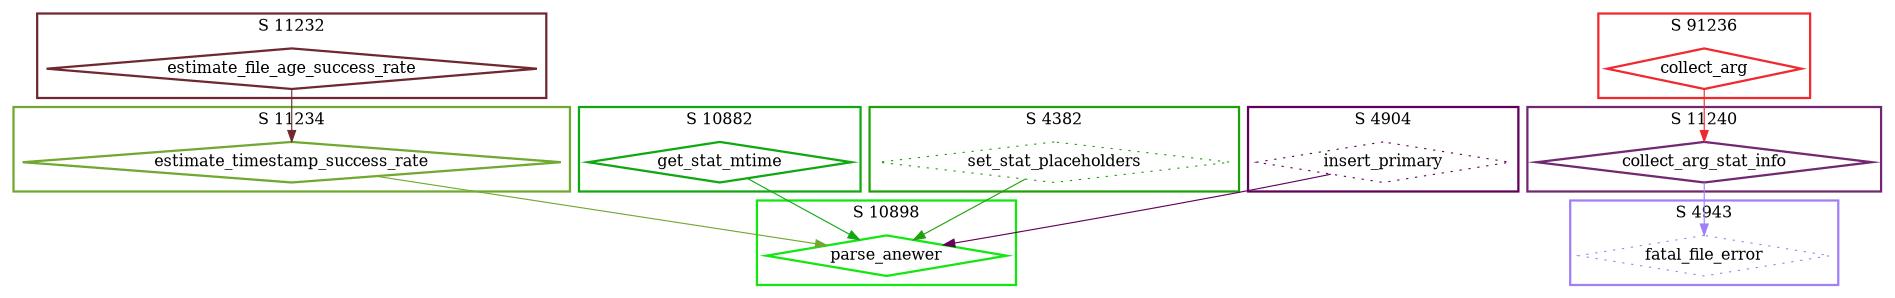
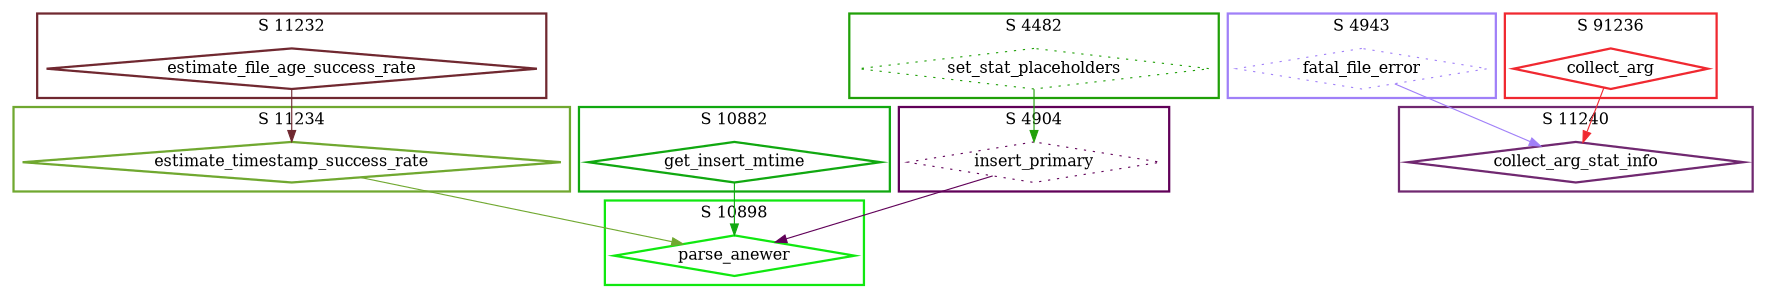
cluster "S 4382": label "S 4382" -> "S 4482"
node "get_stat_mtime": label "get_stat_mtime" -> "get_insert_mtime"
edge "collect_arg_stat_info" -> "fatal_file_error": reversed
edge "set_stat_placeholders" -> "parse_anewer": now "set_stat_placeholders" -> "insert_primary"
